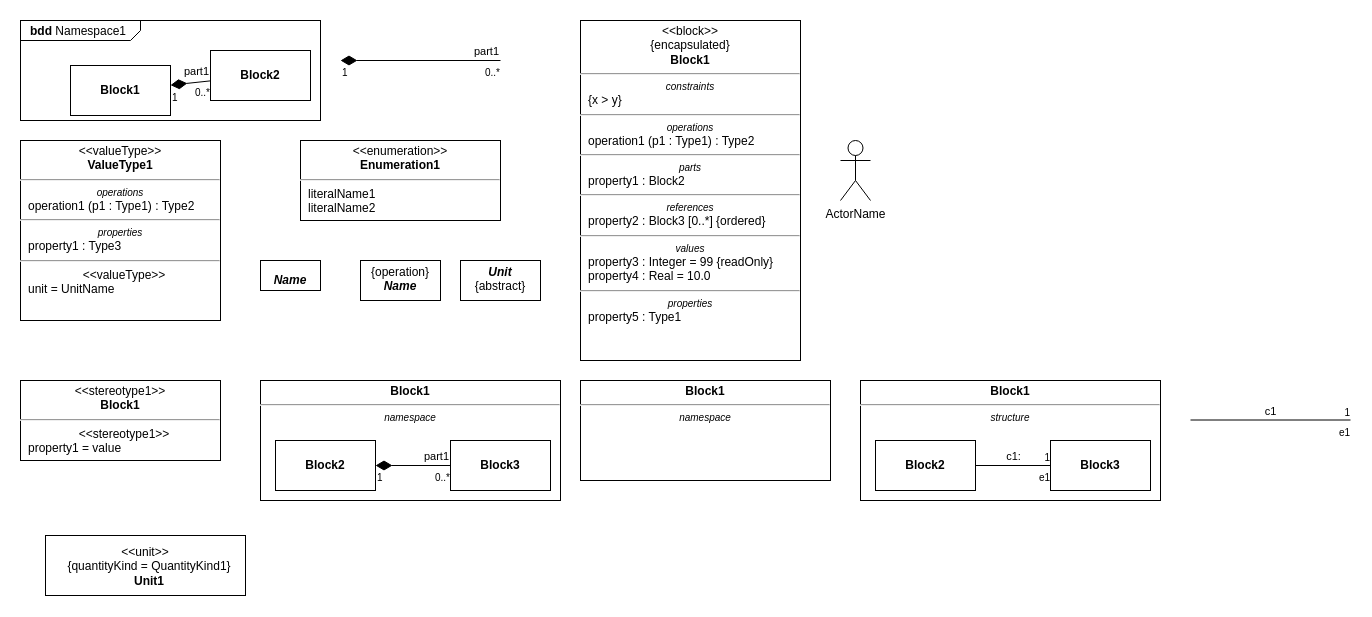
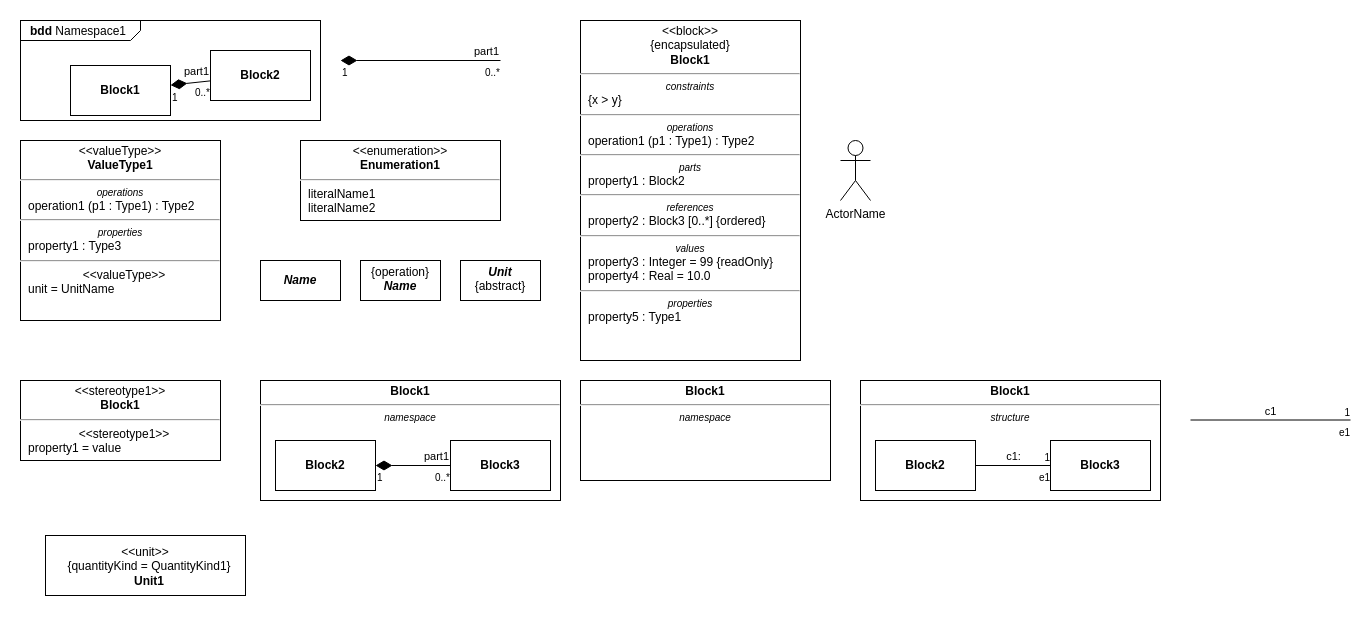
node "Name": size 60x30 -> 80x40
